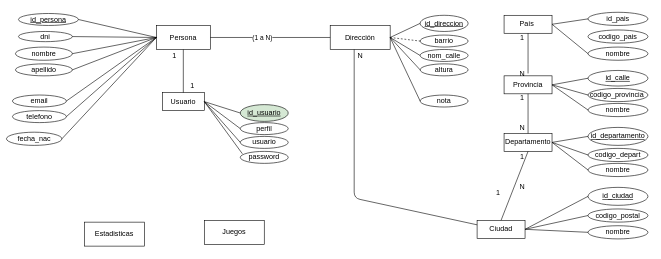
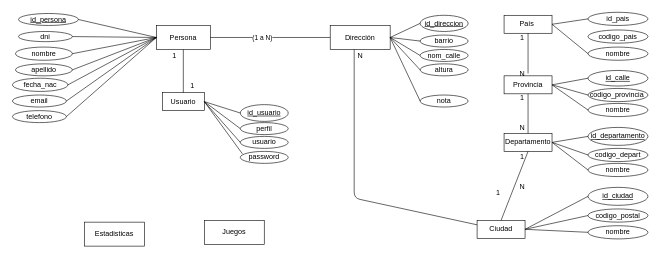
edge "Dirección" -- "barrio": style dashed -> solid
node "id_usuario": fillcolor #d5e8d4 -> #ffffff
node "fecha_nac": moved (34, 139) -> (40, 85)
